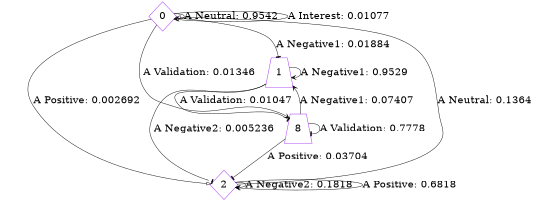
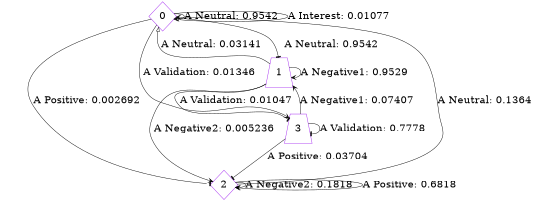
edge "0" -> "1": label "A Negative1: 0.01884  " -> "A Neutral: 0.9542   "
edge "1" -> "0": added, label "A Neutral: 0.03141"
edge "2" -> "0": arrowhead onormal -> vee
edge "1" -> "2": arrowhead tee -> vee
edge "0" -> "2": arrowhead onormal -> tee
node "8": label "8" -> "3"
